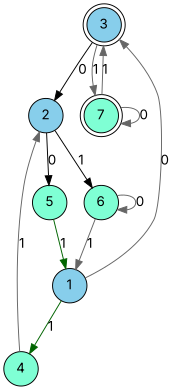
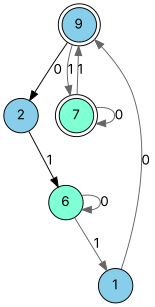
node "3": label "3" -> "9"
node "5": removed
node "4": removed
